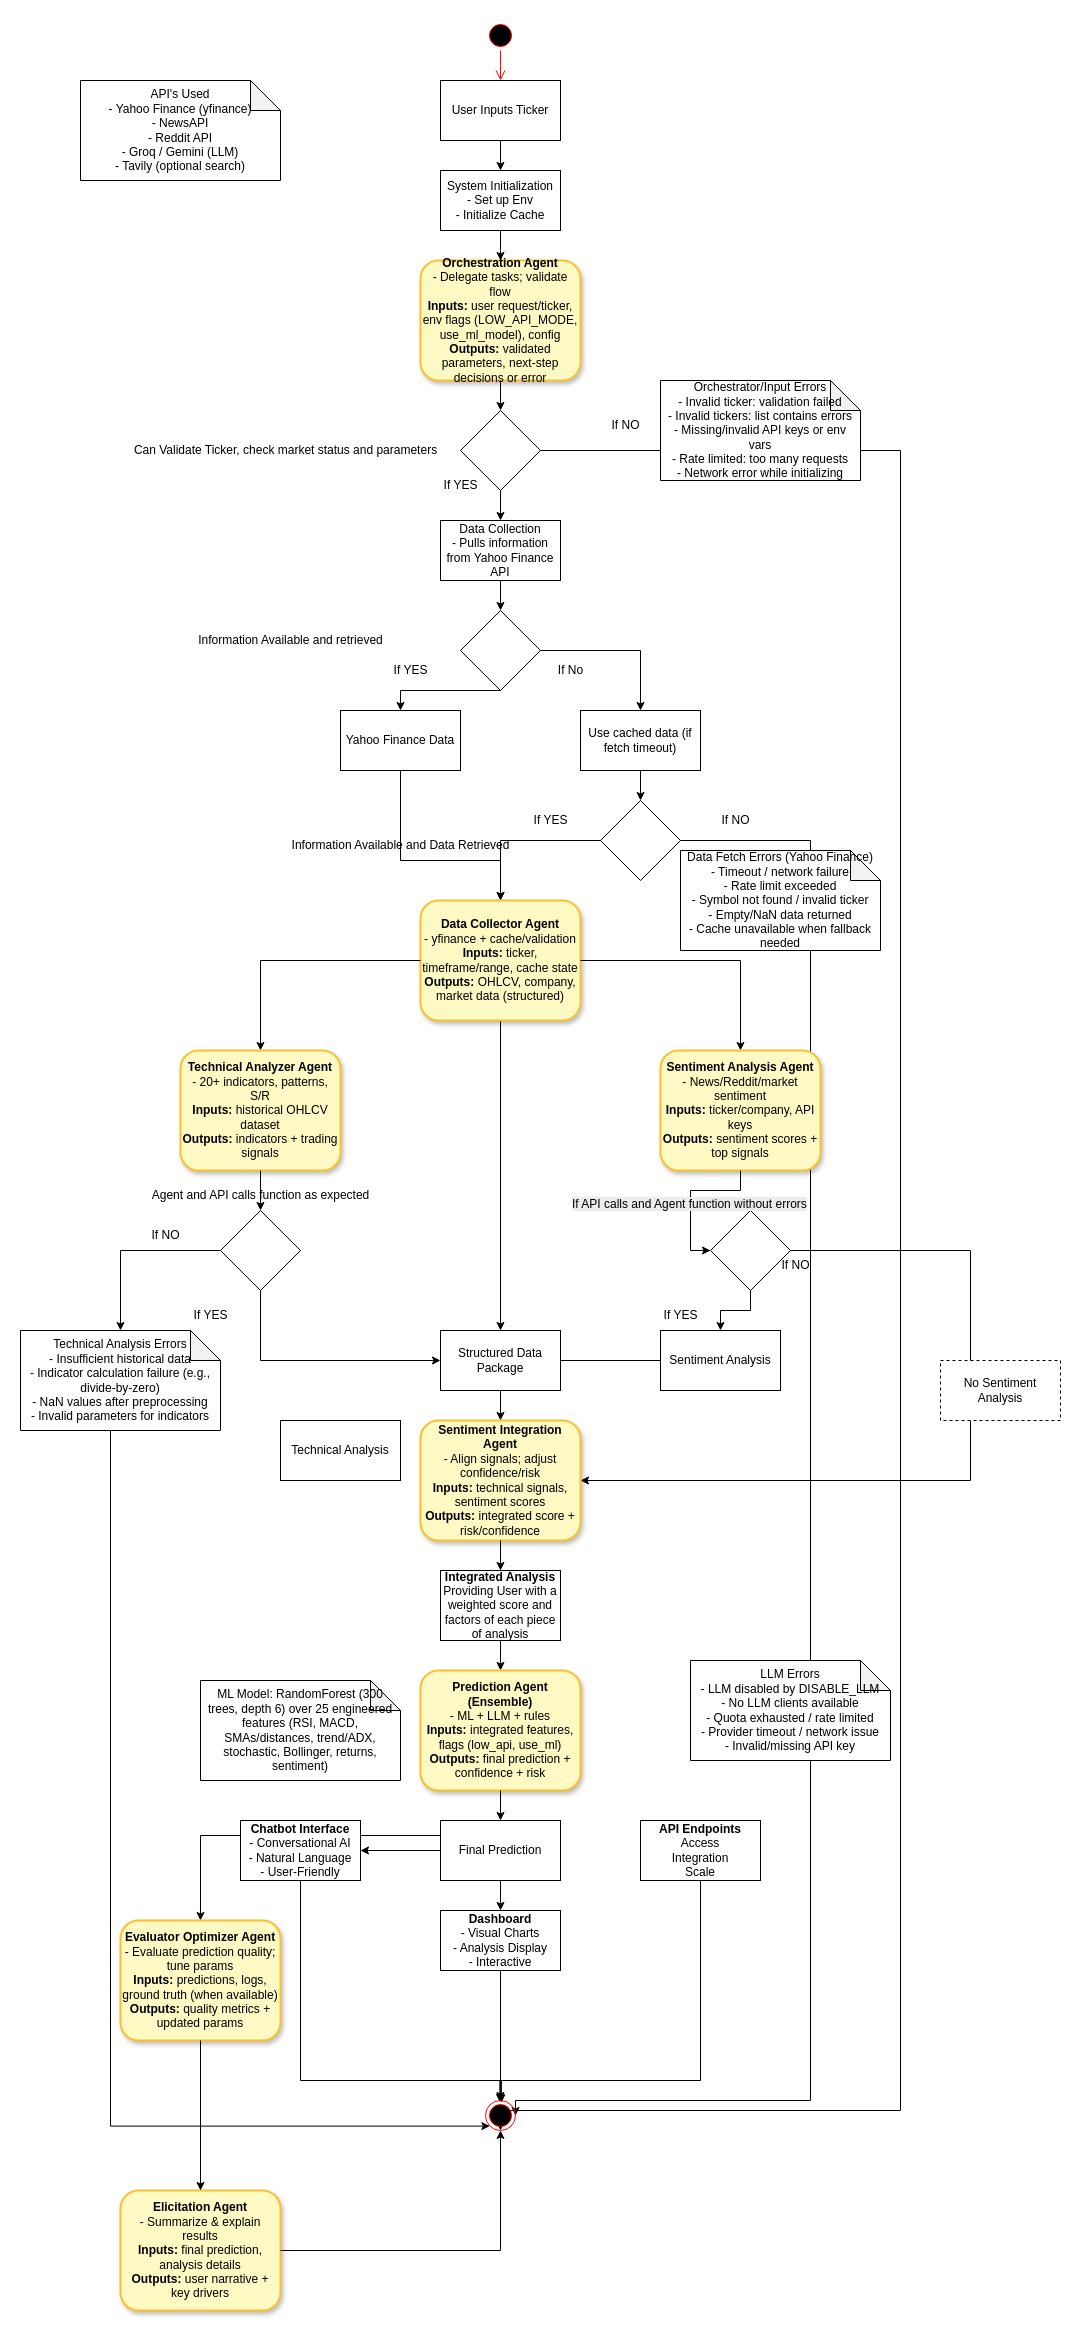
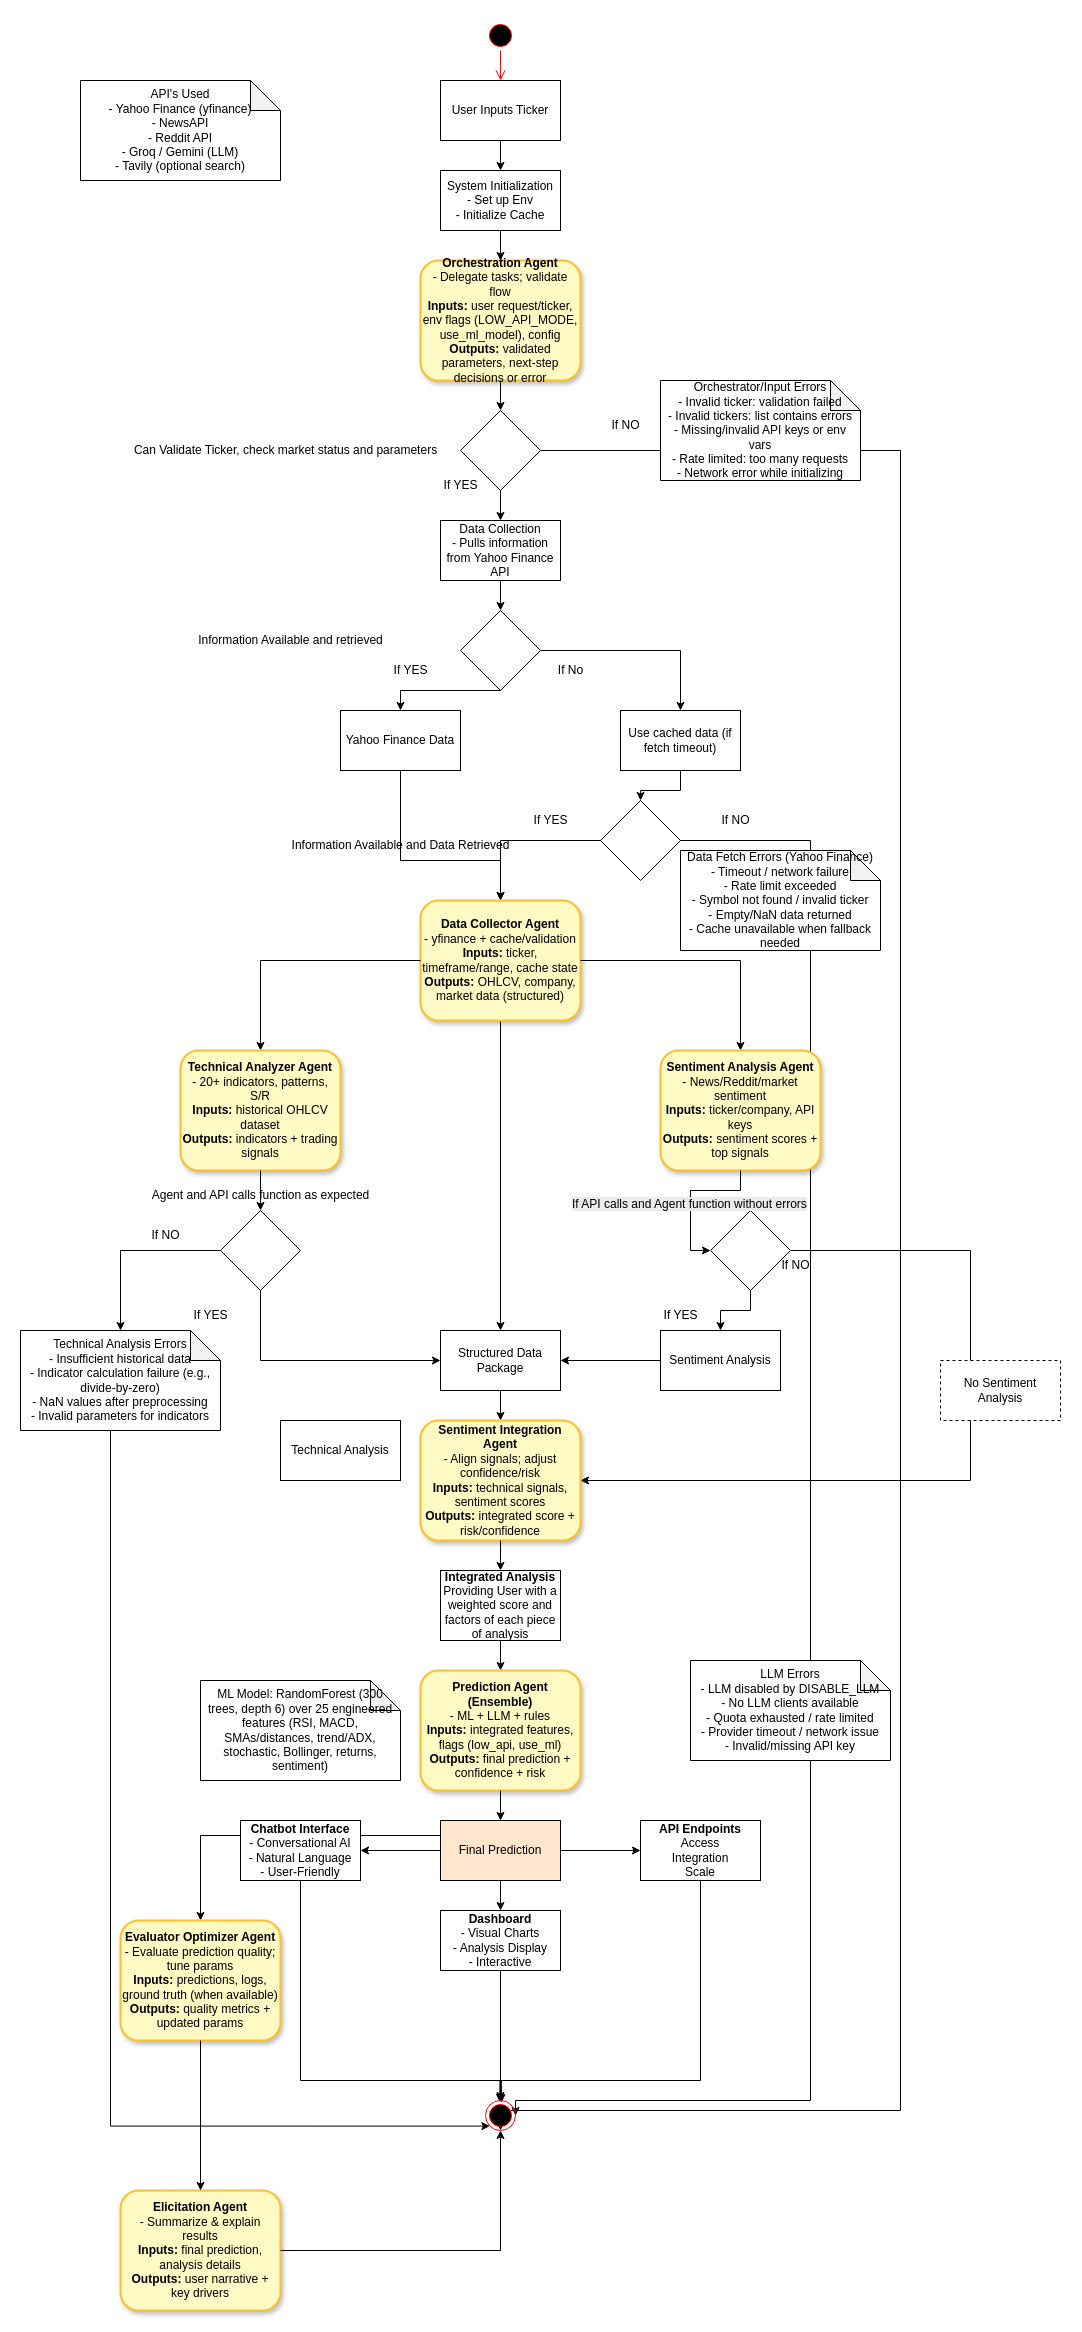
node "Use cached data (if fetch timeout)": moved (641, 741) -> (681, 741)
edge "Structured Data Package" -- "Sentiment Analysis": arrowhead none -> classic
node "Final Prediction": fillcolor #ffffff -> #ffe6cc
edge "Final Prediction" -> "API Endpoints Access Integration Scale": added
